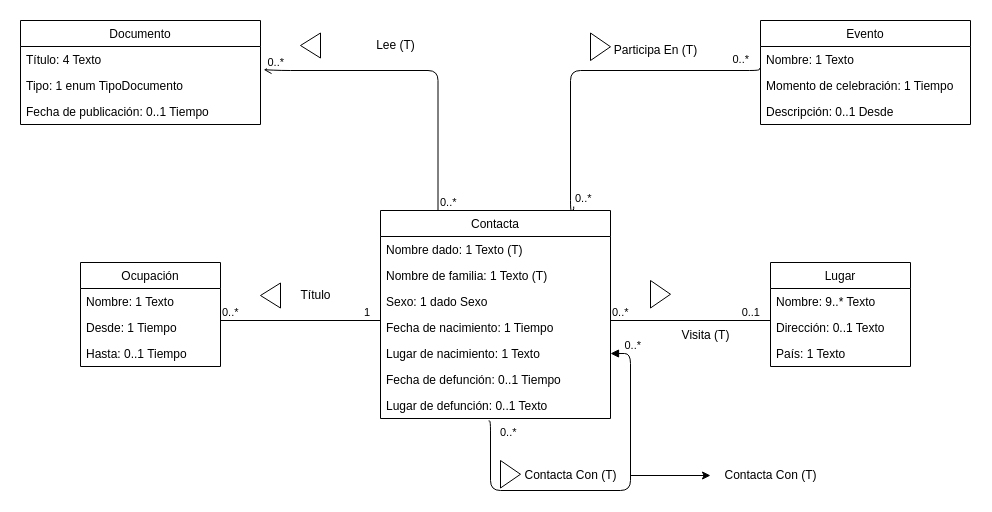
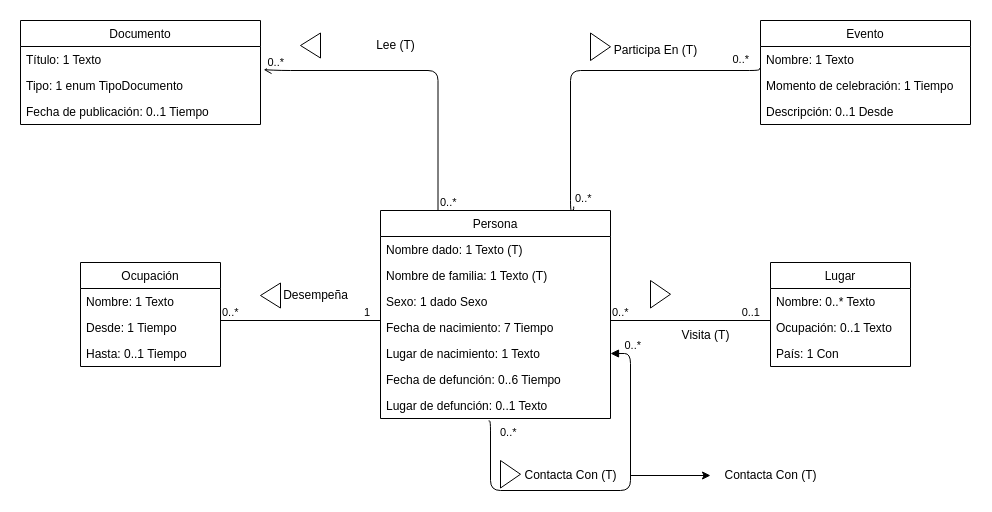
node "Título: 4 Texto": label "Título: 4 Texto" -> "Título: 1 Texto"
node "Contacta": label "Contacta" -> "Persona"
node "Título": label "Título" -> "Desempeña"
node "Nombre: 9..* Texto": label "Nombre: 9..* Texto" -> "Nombre: 0..* Texto"
node "Fecha de nacimiento: 1 Tiempo": label "Fecha de nacimiento: 1 Tiempo" -> "Fecha de nacimiento: 7 Tiempo"
node "Dirección: 0..1 Texto": label "Dirección: 0..1 Texto" -> "Ocupación: 0..1 Texto"
node "País: 1 Texto": label "País: 1 Texto" -> "País: 1 Con"
node "Fecha de defunción: 0..1 Tiempo": label "Fecha de defunción: 0..1 Tiempo" -> "Fecha de defunción: 0..6 Tiempo"
